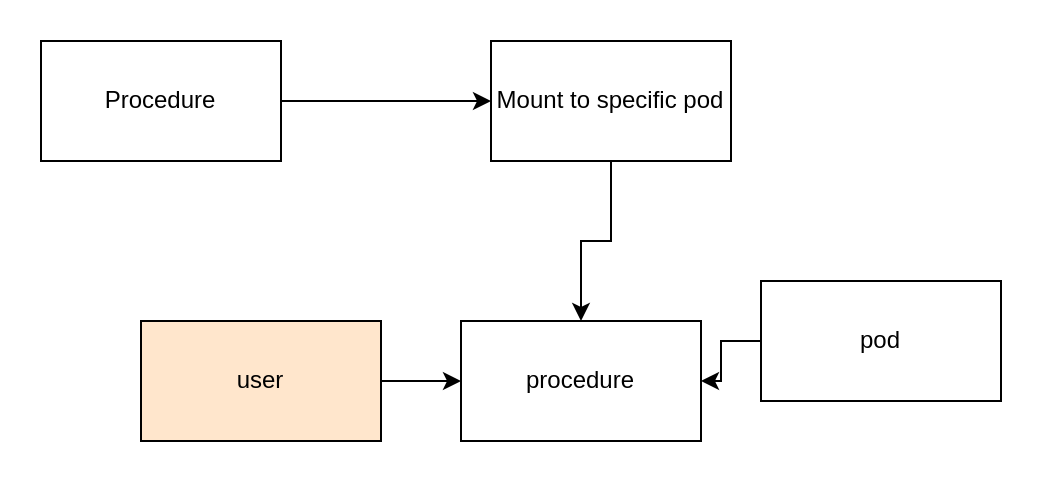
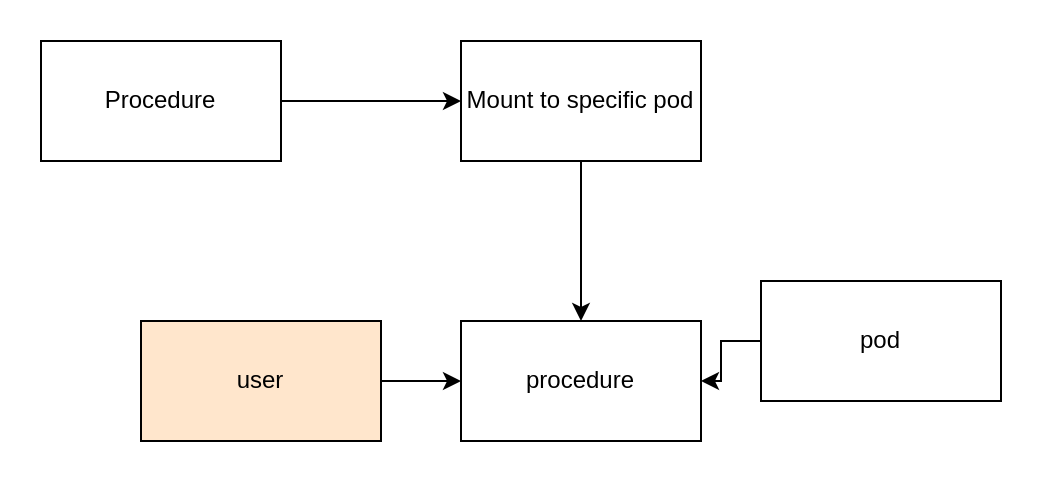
node "Mount to specific pod": moved (611, 101) -> (581, 101)
